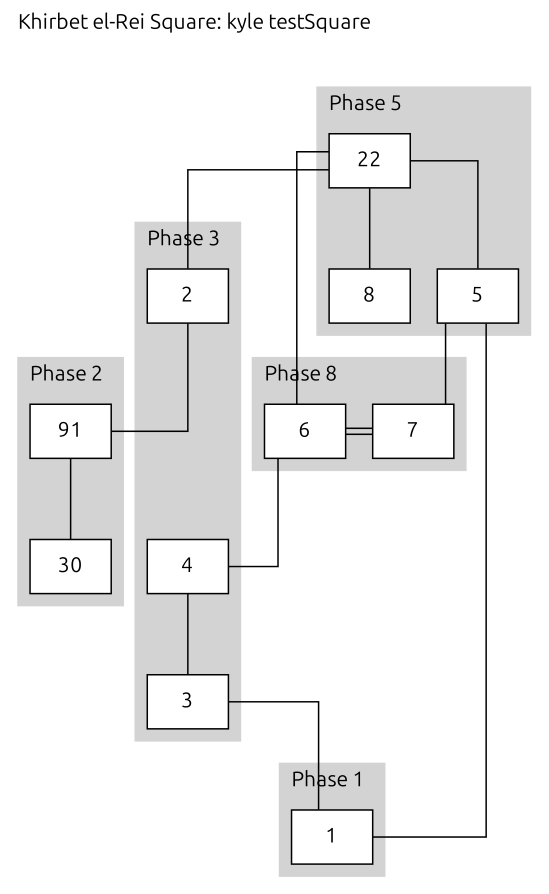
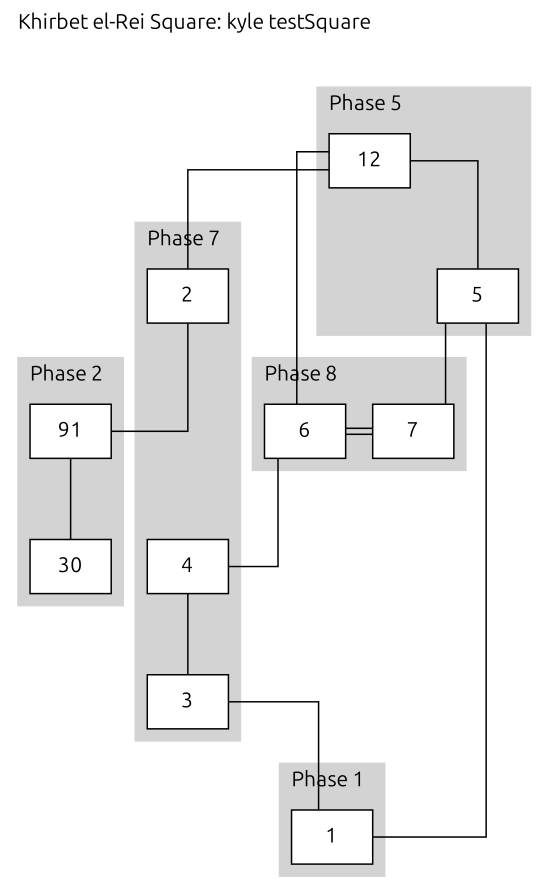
node "22": label "22" -> "12"
cluster "Phase 3": label "Phase 3" -> "Phase 7"
node "8": removed
